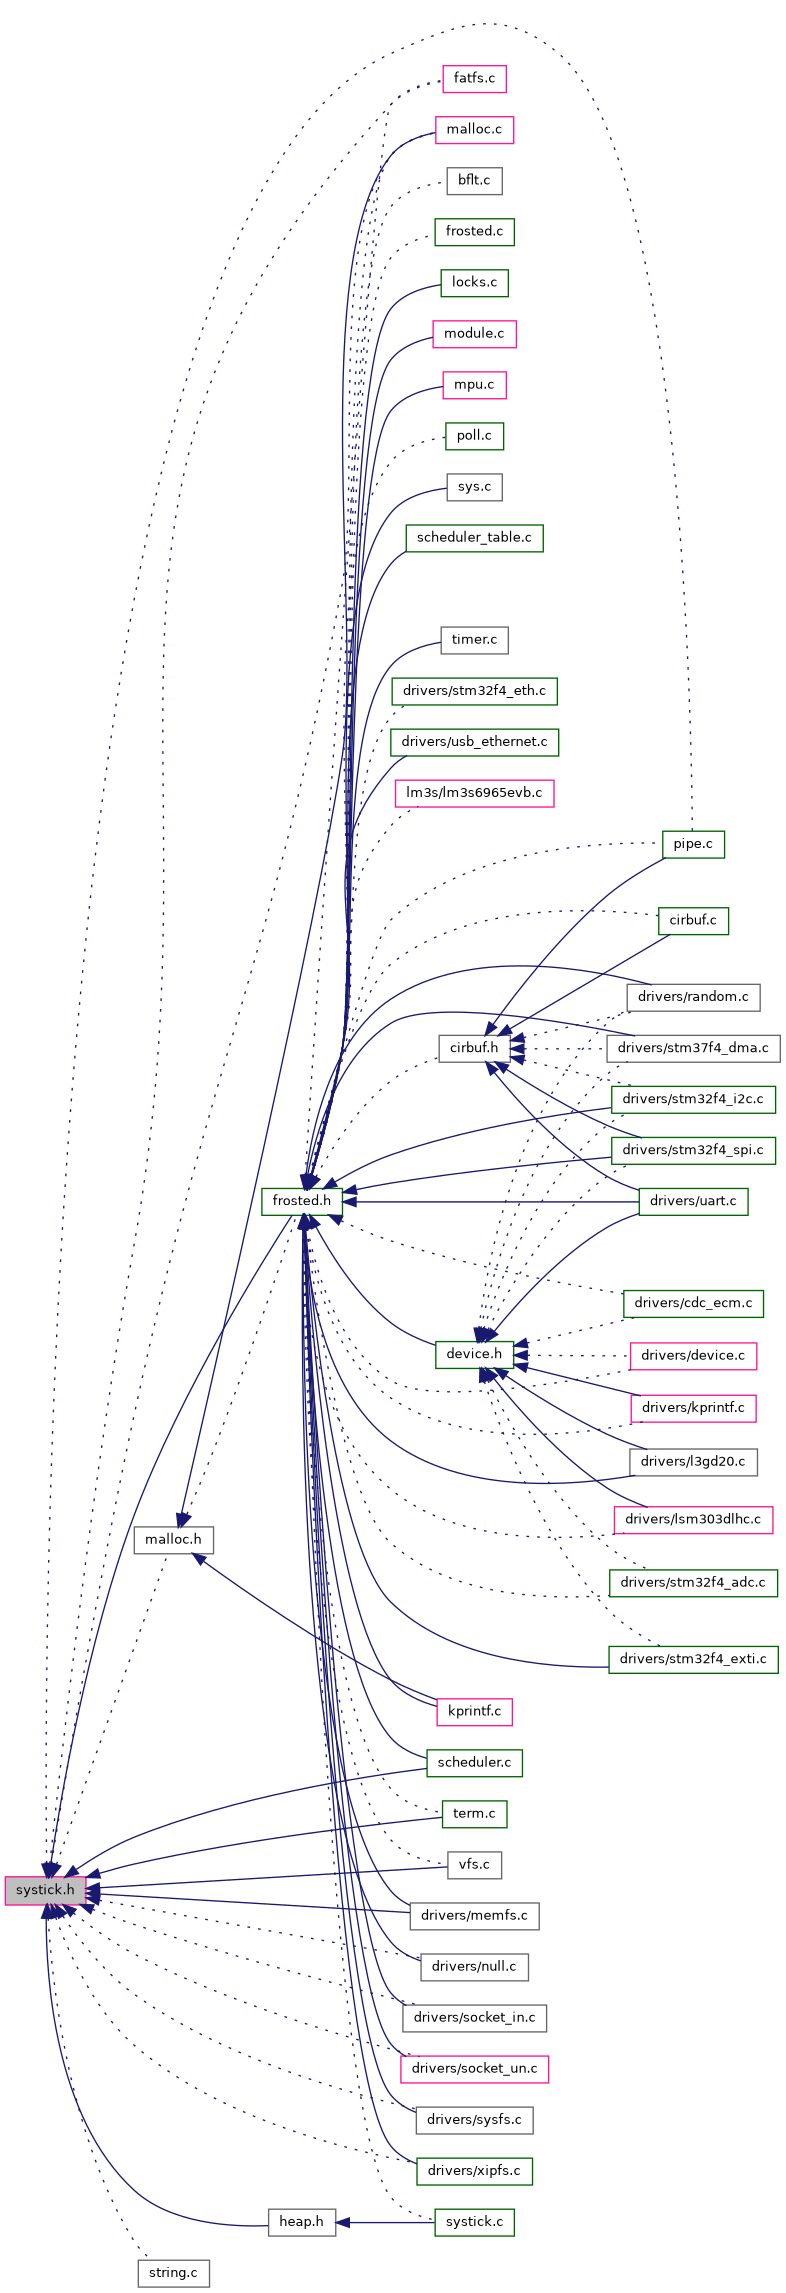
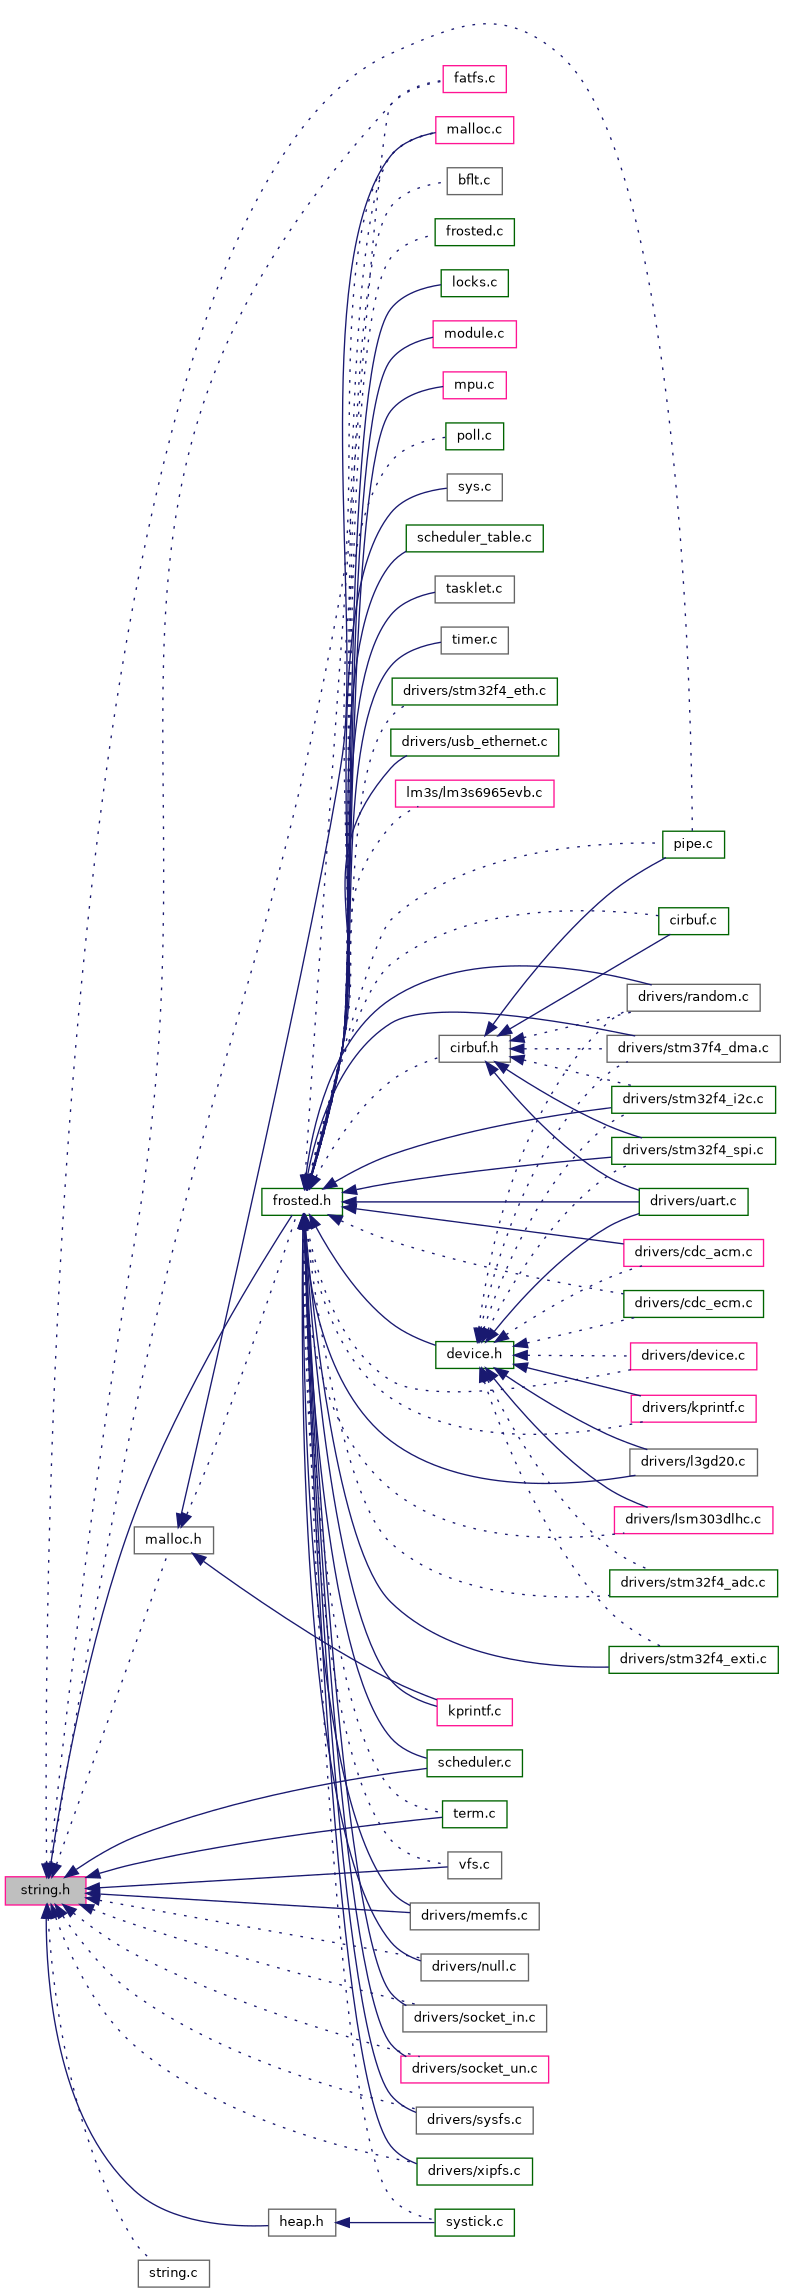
node "tasklet.c": added
node "drivers/cdc_acm.c": added
node "systick.h": label "systick.h" -> "string.h"
